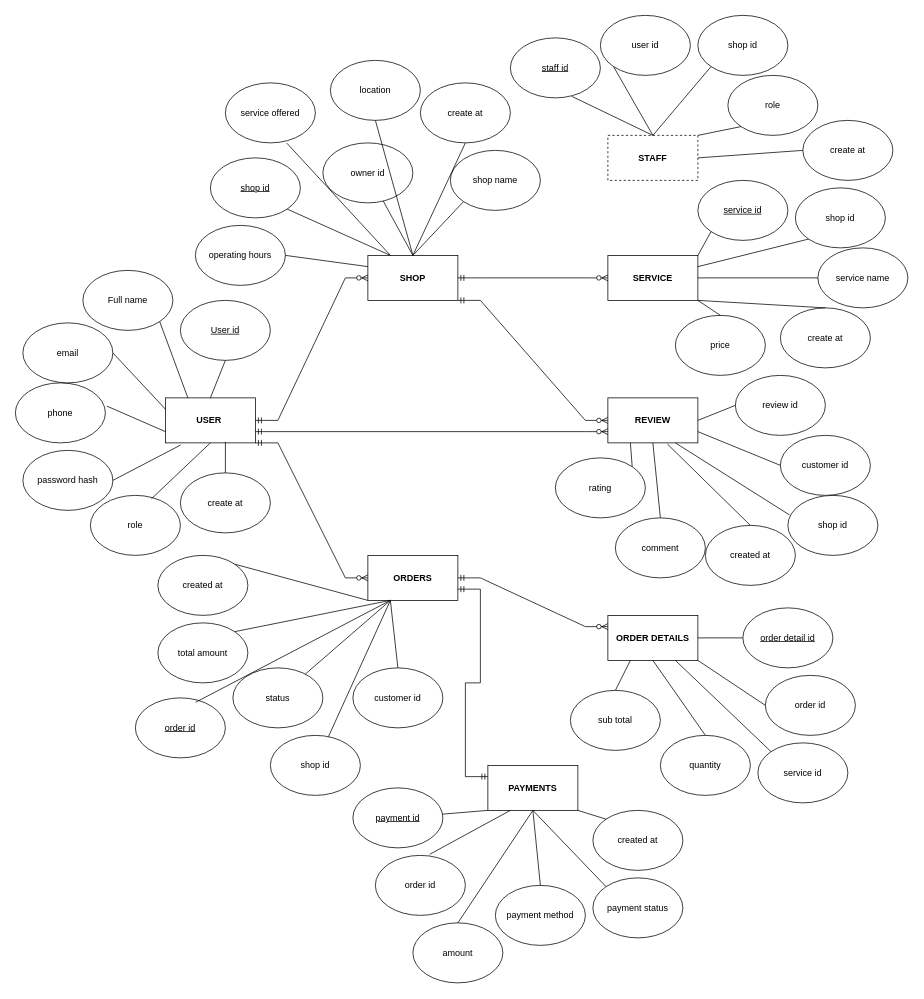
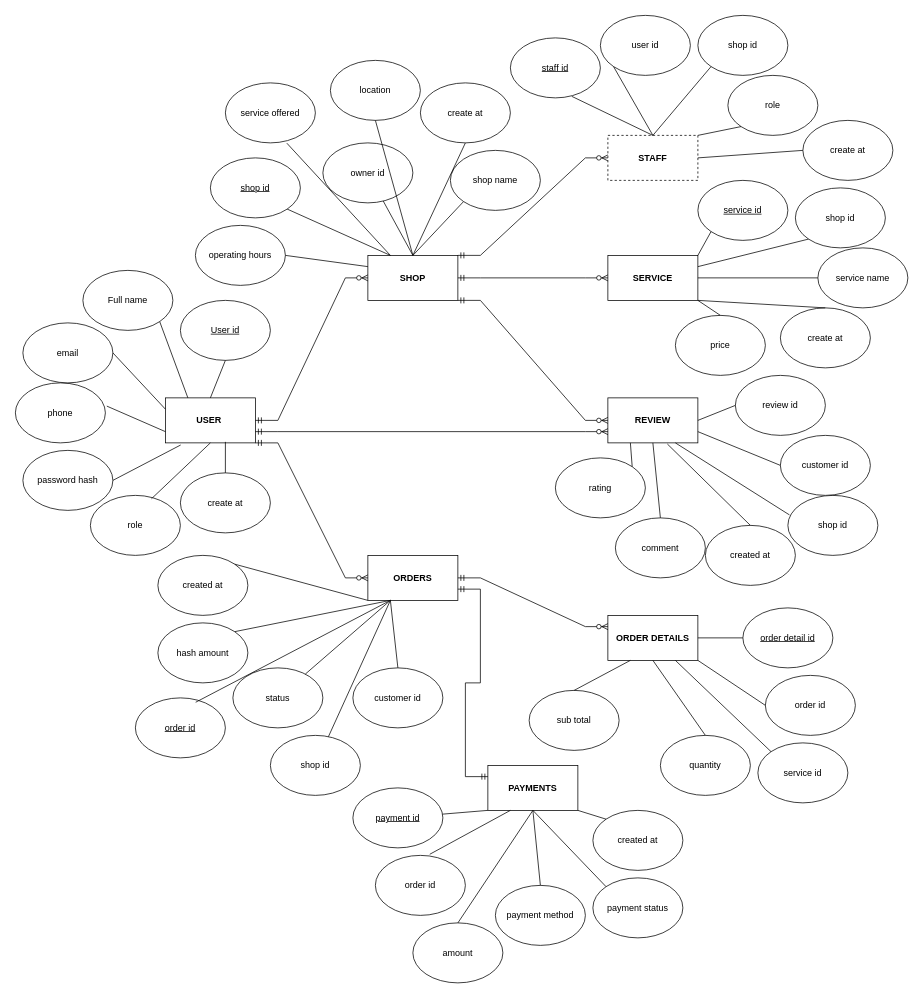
edge "STAFF" -- "SHOP": added
node "total amount": label "total amount" -> "hash amount"
node "sub total": moved (615, 720) -> (574, 720)
